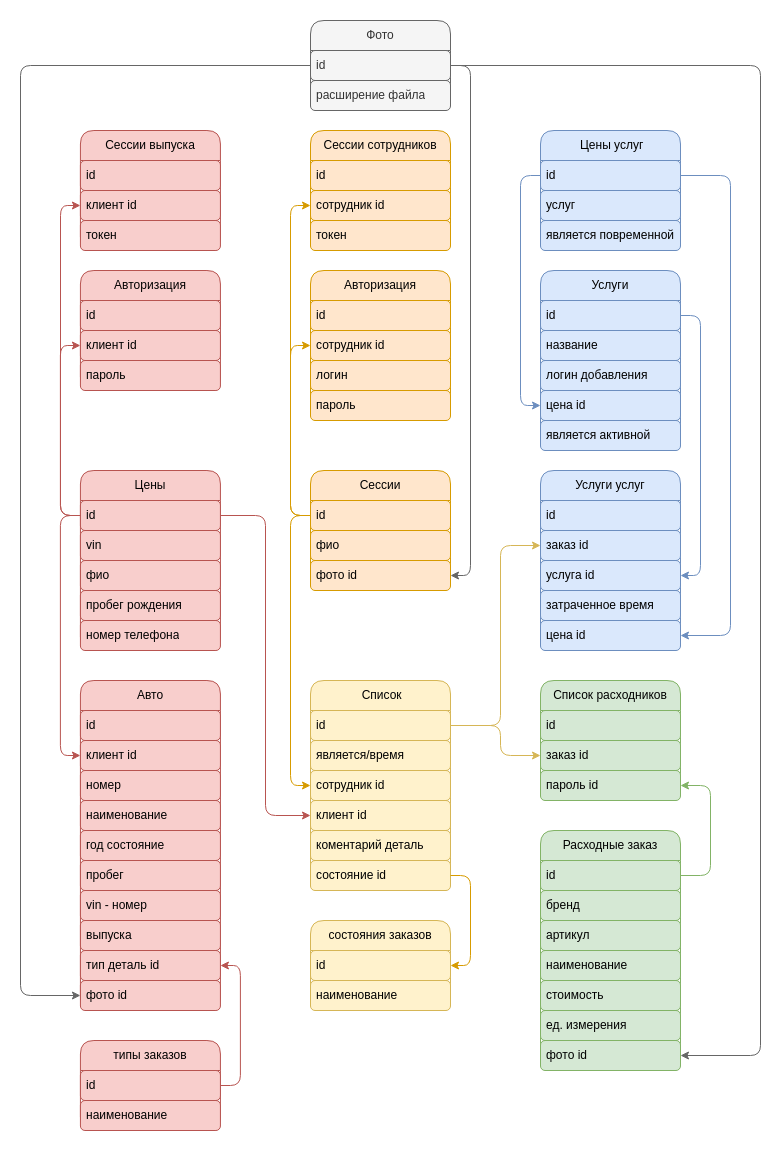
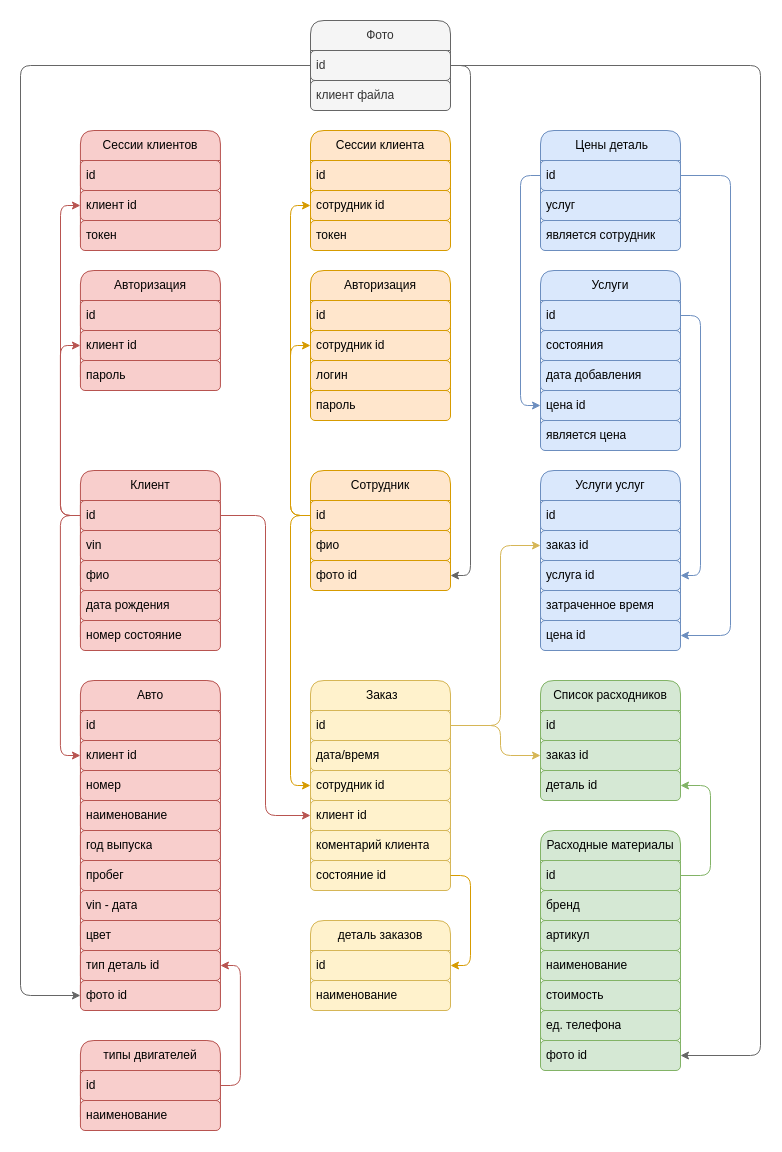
node "расширение файла": label "расширение файла" -> "клиент файла"
node "Сессии выпуска": label "Сессии выпуска" -> "Сессии клиентов"
node "Сессии сотрудников": label "Сессии сотрудников" -> "Сессии клиента"
node "Цены услуг": label "Цены услуг" -> "Цены деталь"
node "является повременной": label "является повременной" -> "является сотрудник"
node "название": label "название" -> "состояния"
node "логин добавления": label "логин добавления" -> "дата добавления"
node "является активной": label "является активной" -> "является цена"
node "Цены": label "Цены" -> "Клиент"
node "Сессии": label "Сессии" -> "Сотрудник"
node "пробег рождения": label "пробег рождения" -> "дата рождения"
node "номер телефона": label "номер телефона" -> "номер состояние"
node "Список": label "Список" -> "Заказ"
node "является/время": label "является/время" -> "дата/время"
node "пароль id": label "пароль id" -> "деталь id"
node "год состояние": label "год состояние" -> "год выпуска"
node "коментарий деталь": label "коментарий деталь" -> "коментарий клиента"
node "Расходные заказ": label "Расходные заказ" -> "Расходные материалы"
node "vin - номер": label "vin - номер" -> "vin - дата"
node "выпуска": label "выпуска" -> "цвет"
node "состояния заказов": label "состояния заказов" -> "деталь заказов"
node "ед. измерения": label "ед. измерения" -> "ед. телефона"
node "типы заказов": label "типы заказов" -> "типы двигателей"
